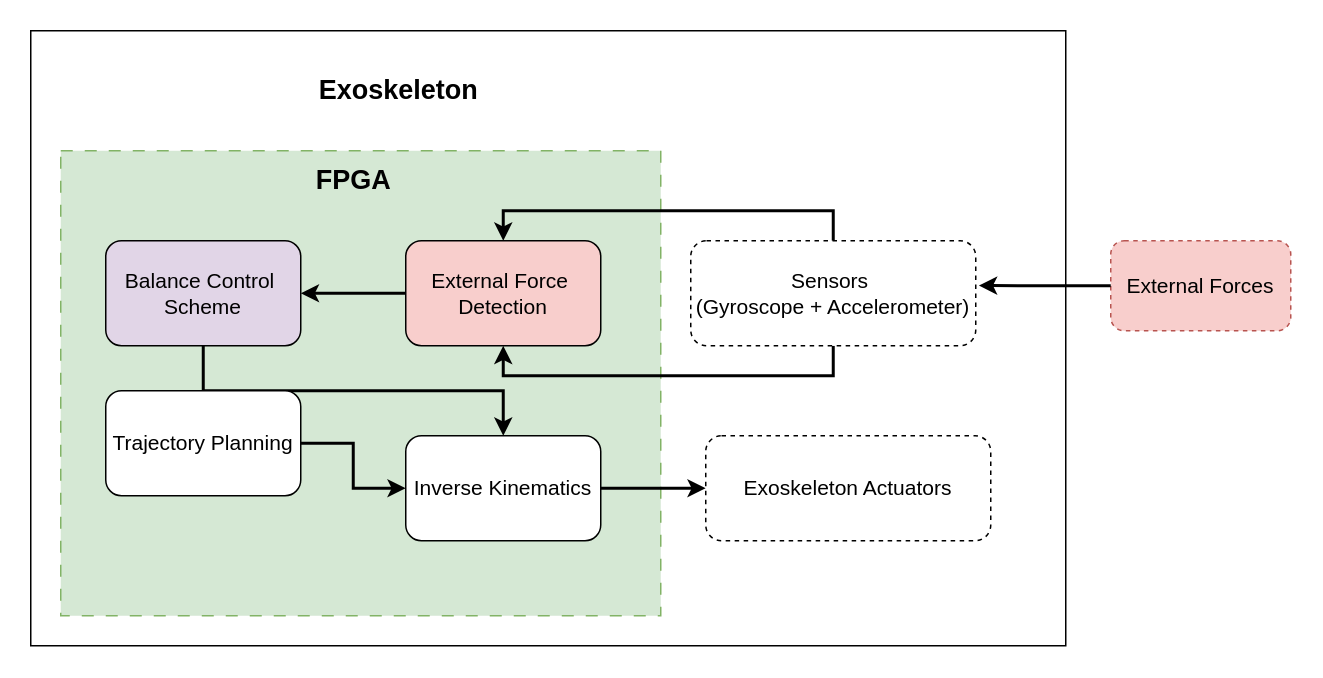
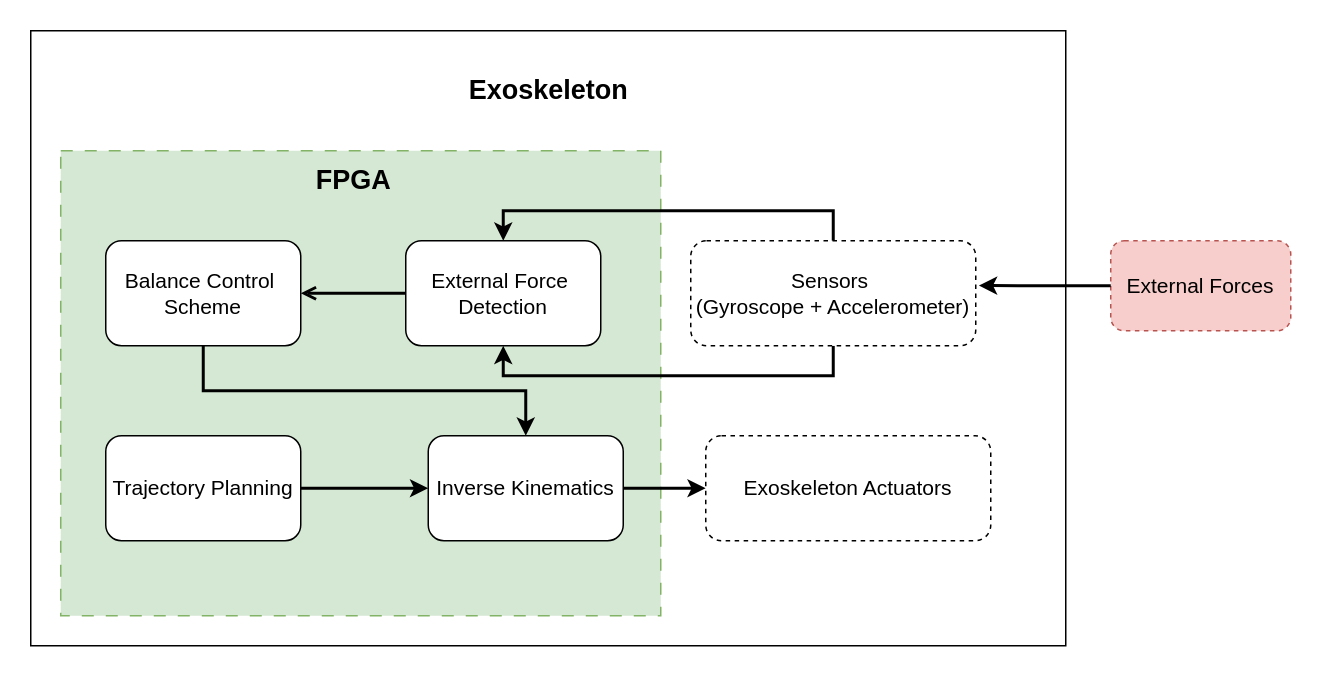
node "Exoskeleton": moved (398, 91) -> (548, 91)
node "Balance Control Scheme": fillcolor #e1d5e7 -> #ffffff
edge "External Force Detection" -> "Balance Control Scheme": arrowhead classic -> open
node "External Force Detection": fillcolor #f8cecc -> #ffffff
node "Trajectory Planning": moved (203, 443) -> (203, 488)
node "Inverse Kinematics": moved (503, 488) -> (526, 488)
